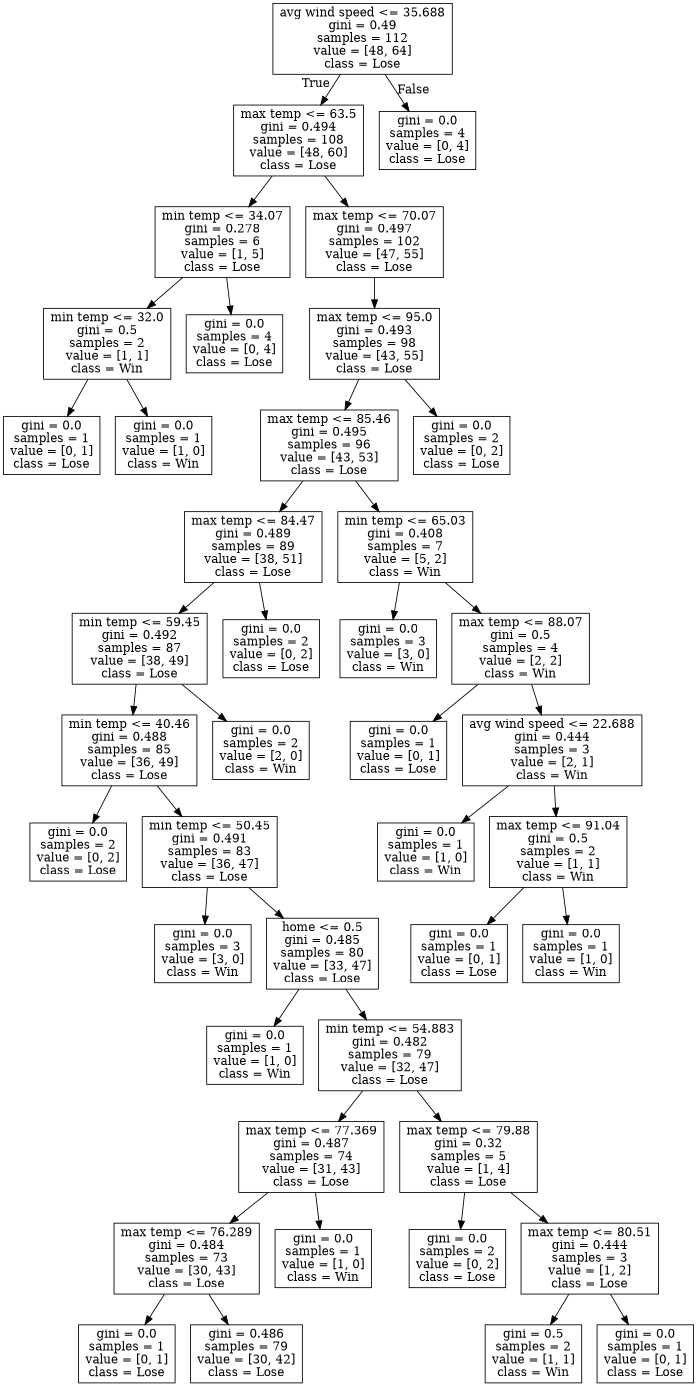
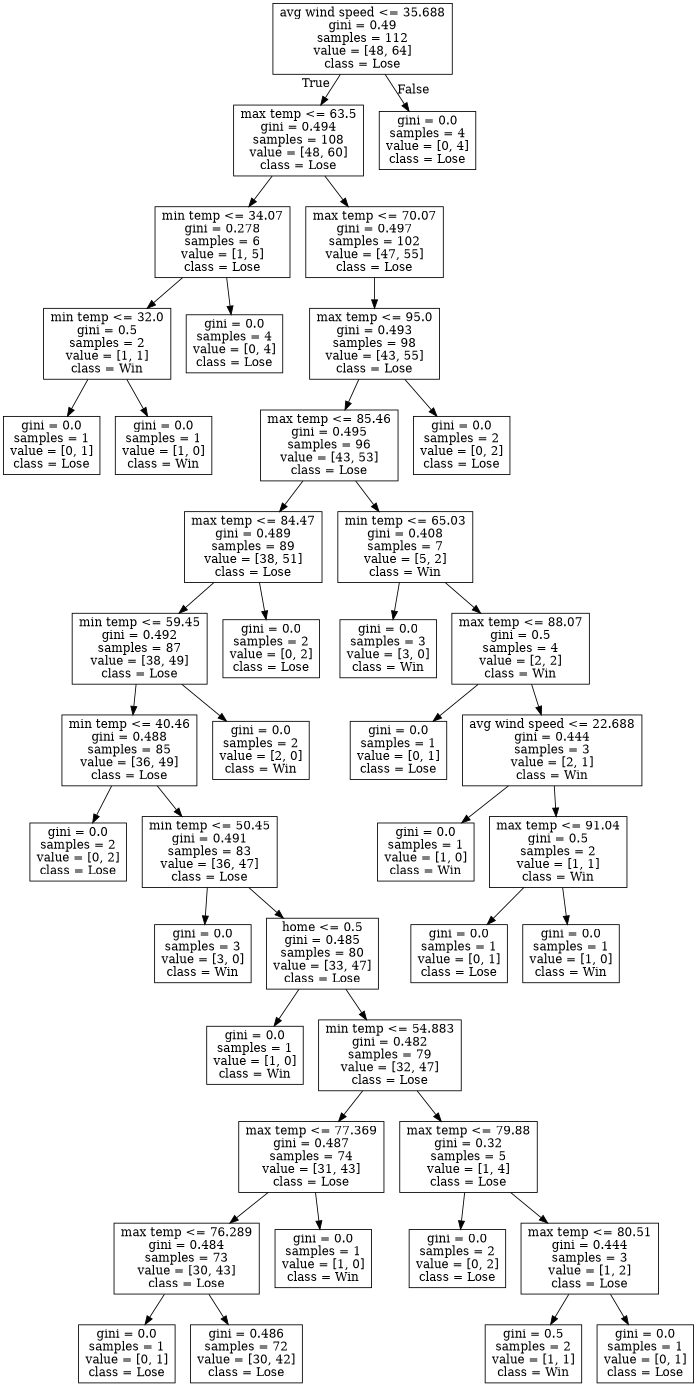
node "gini = 0.486 samples = 79 value = [30, 42] class = Lose": label "gini = 0.486 samples = 79 value = [30, 42] class = Lose" -> "gini = 0.486 samples = 72 value = [30, 42] class = Lose"
